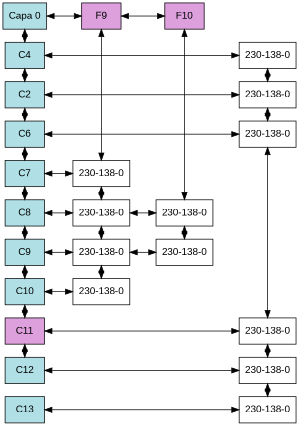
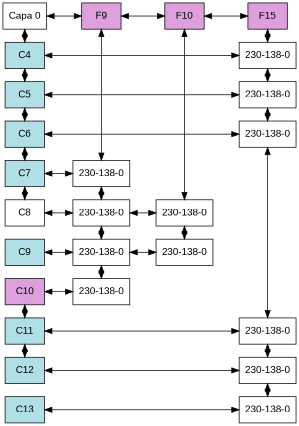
node "Capa 0": fillcolor powderblue -> white
node "F15": added
node "C2": label "C2" -> "C5"
node "C8": fillcolor powderblue -> white
edge "C8" -- "C9": removed
edge "C9" -- "C10": removed
node "C10": fillcolor powderblue -> plum
node "C11": fillcolor plum -> powderblue
